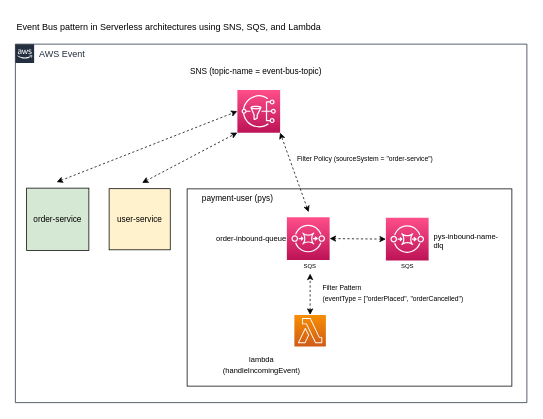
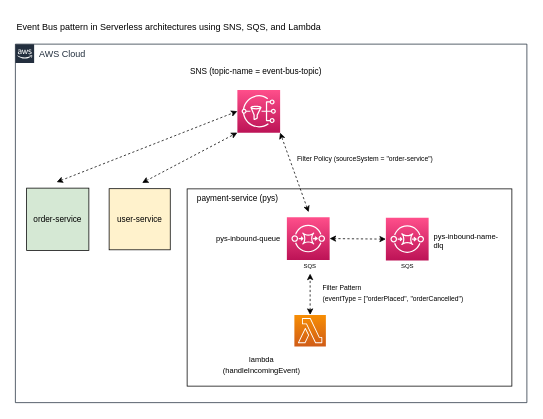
node "AWS Event": label "AWS Event" -> "AWS Cloud"
node "payment-user (pys)": label "payment-user (pys)" -> "payment-service (pys)"
node "order-inbound-queue": label "order-inbound-queue" -> "pys-inbound-queue"
